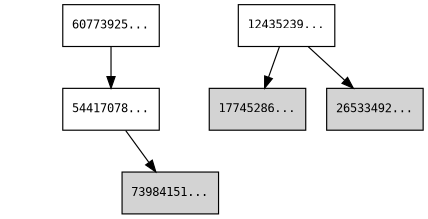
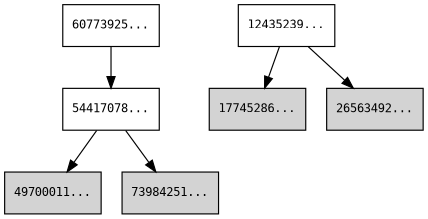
node "26533492...": label "26533492..." -> "26563492..."
node "49700011...": added
node "73984151...": label "73984151..." -> "73984251..."
